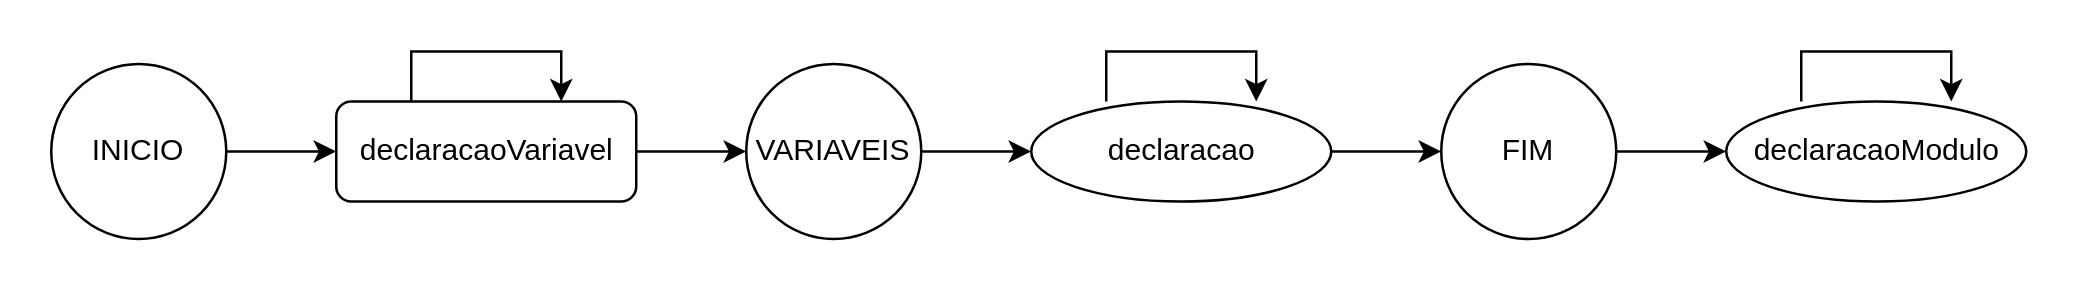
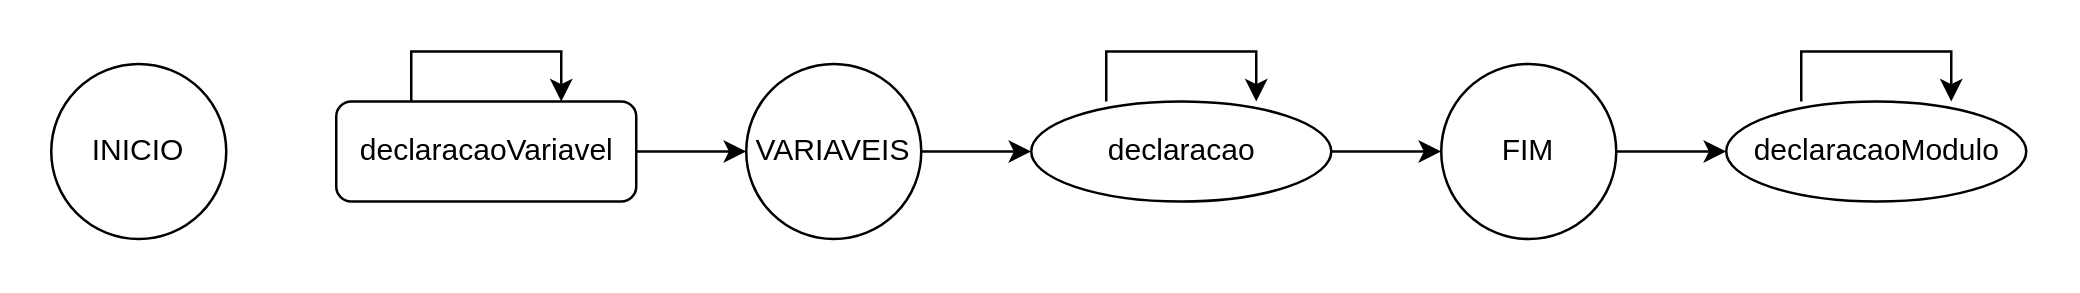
edge "INICIO" -> "declaracaoVariavel": removed
